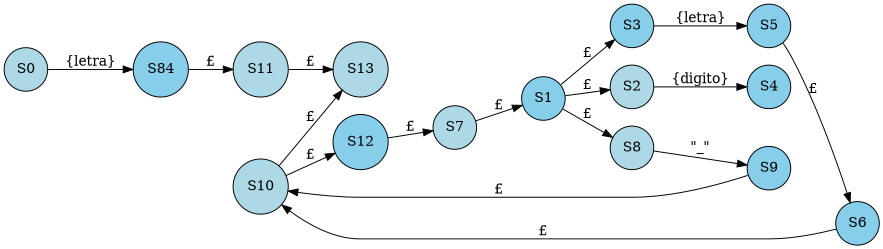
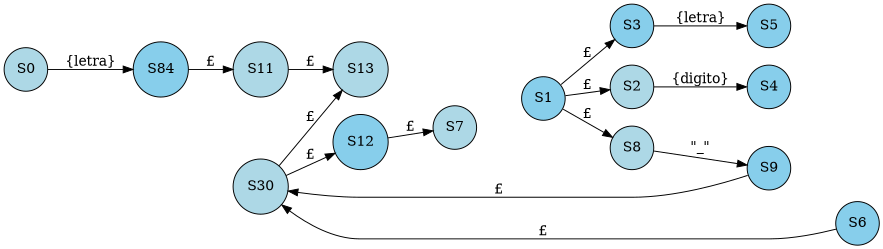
edge "S7" -> "S1": removed, label "£"
edge "S5" -> "S6": removed, label "£"
node "S10": label "S10" -> "S30"
